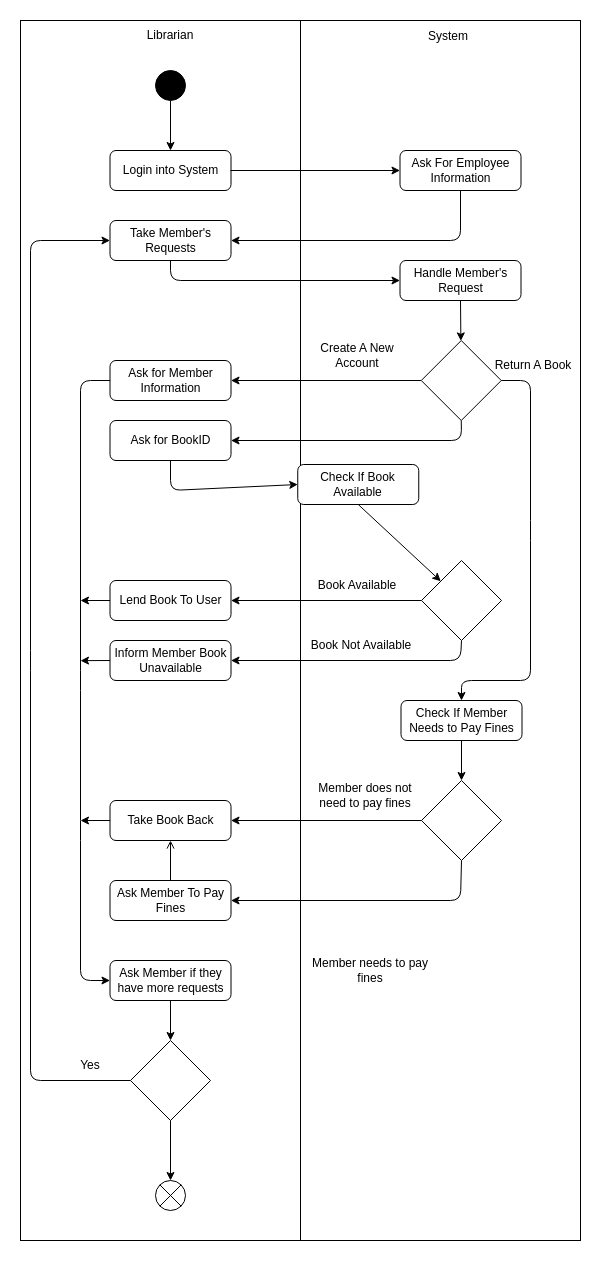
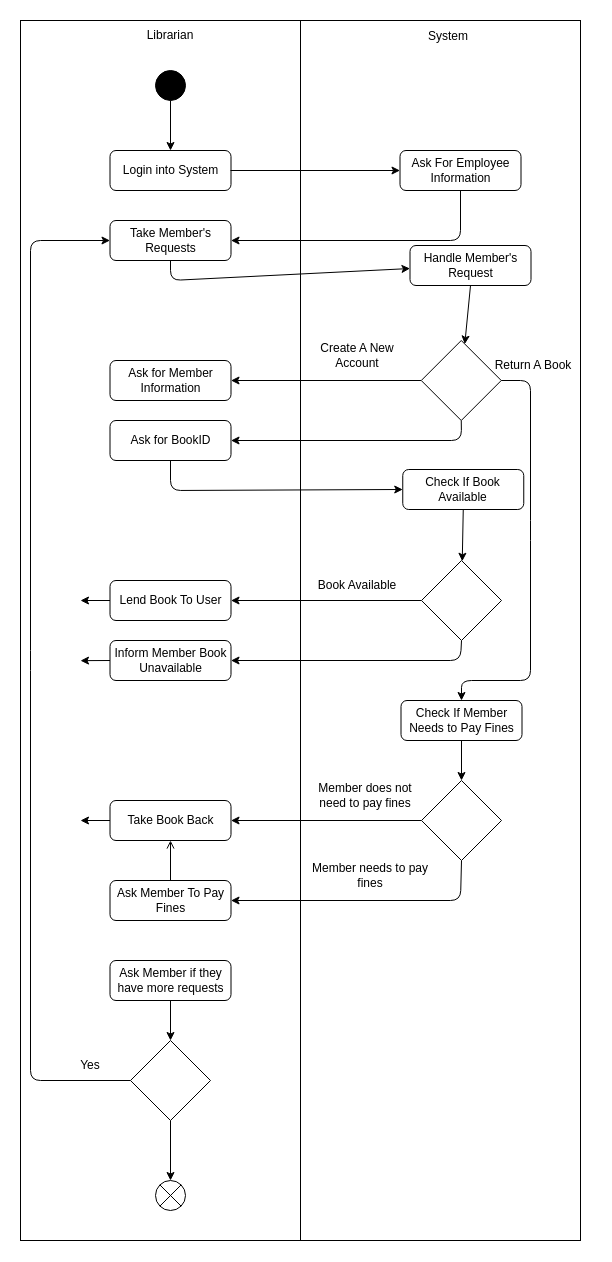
node "Handle Member's Request": moved (461, 281) -> (471, 266)
node "Check If Book Available": moved (358, 485) -> (463, 490)
node "Book Not Available": removed
edge "Ask for Member Information" -> "Ask Member if they have more requests": removed
node "Member needs to pay fines": moved (371, 971) -> (371, 876)
